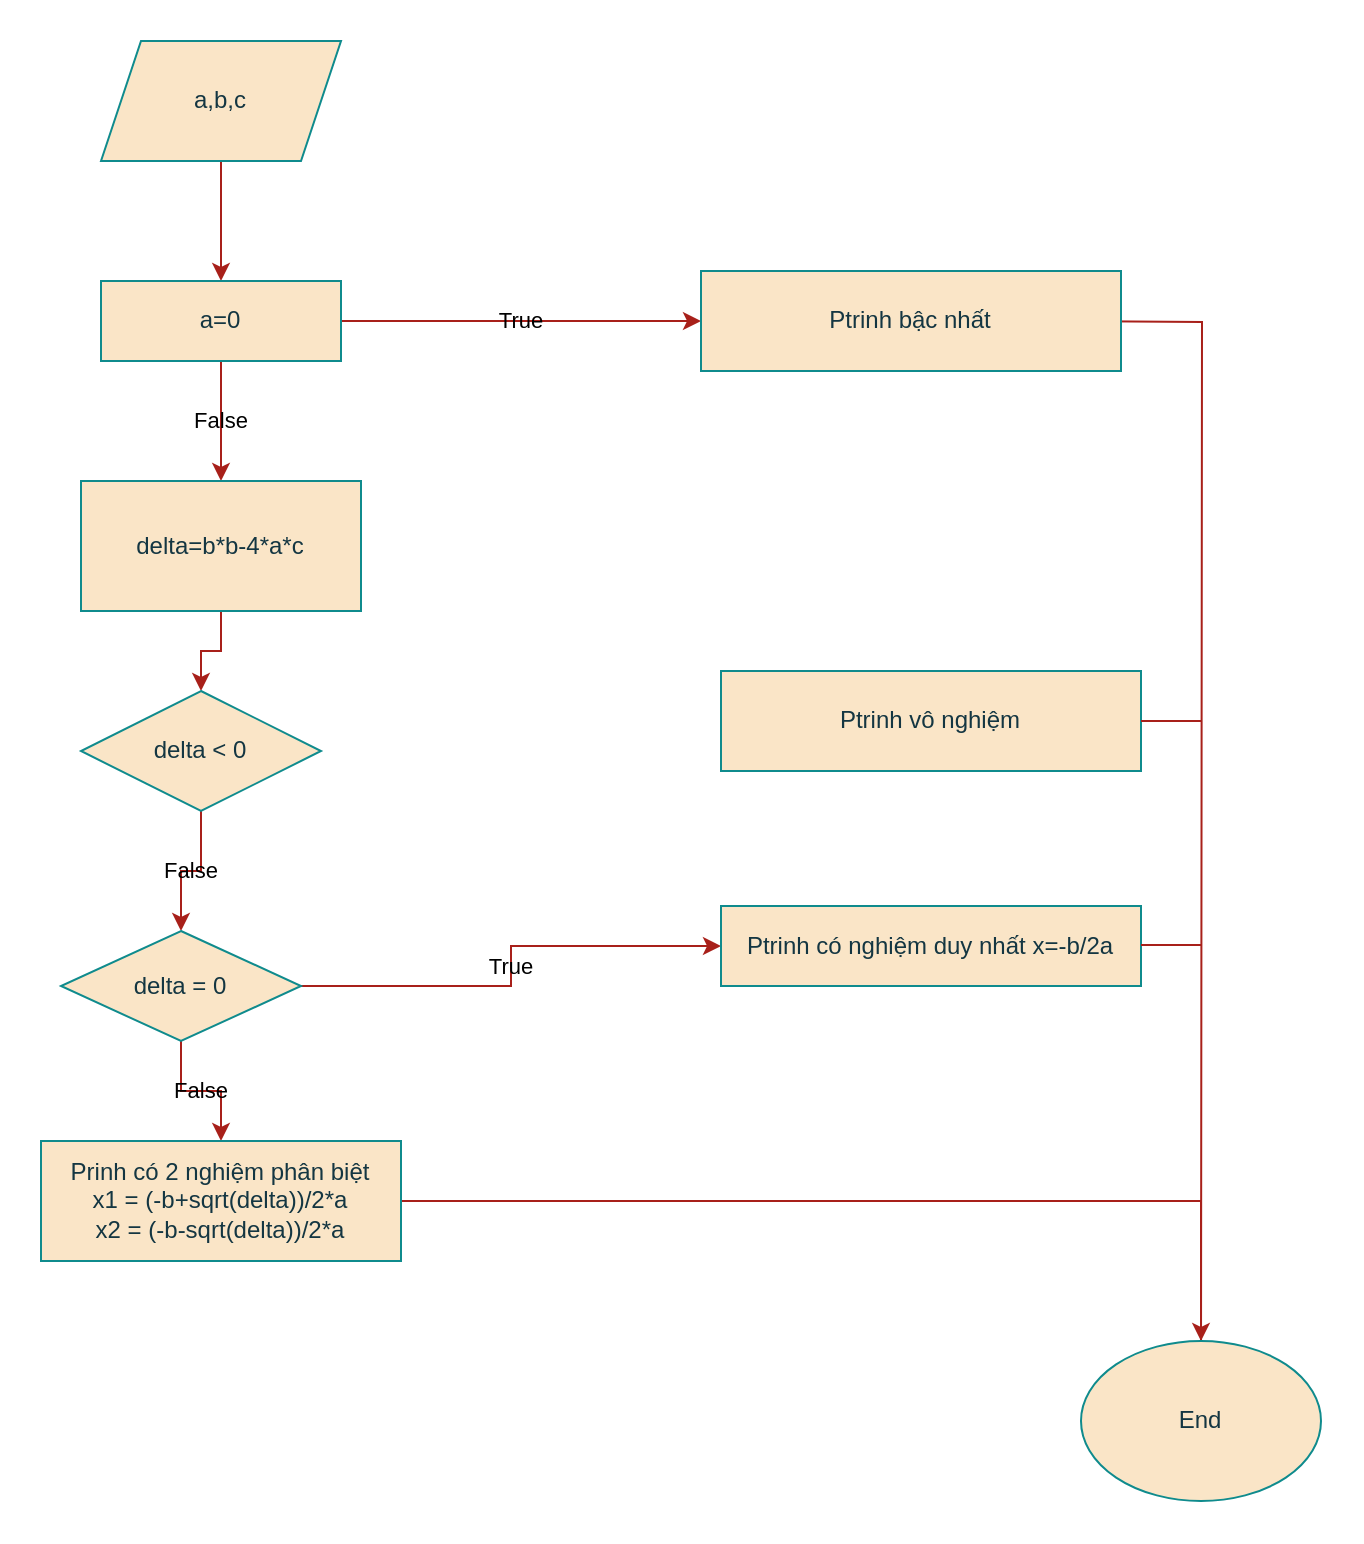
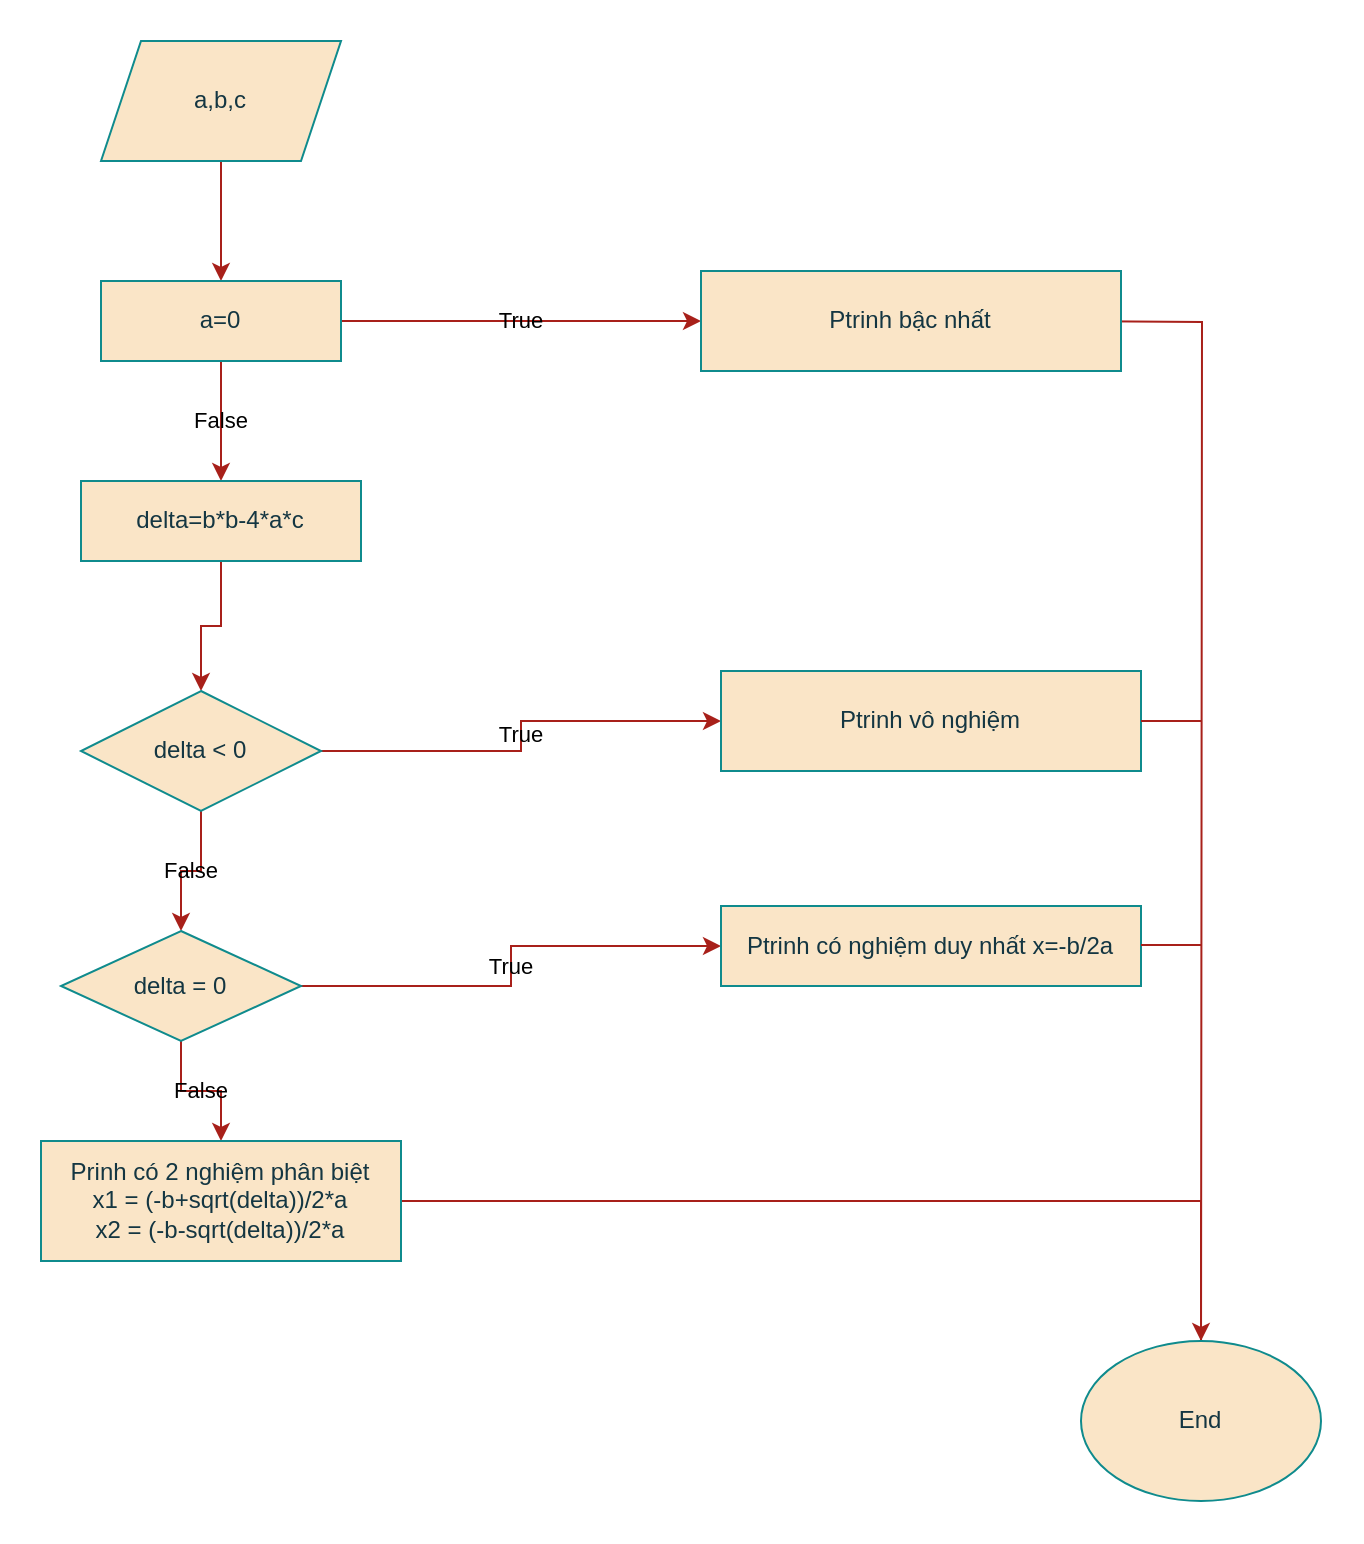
node "delta=b*b-4*a*c": size 280x130 -> 280x80
edge "delta < 0" -> "Ptrinh vô nghiệm": added, label "True"
